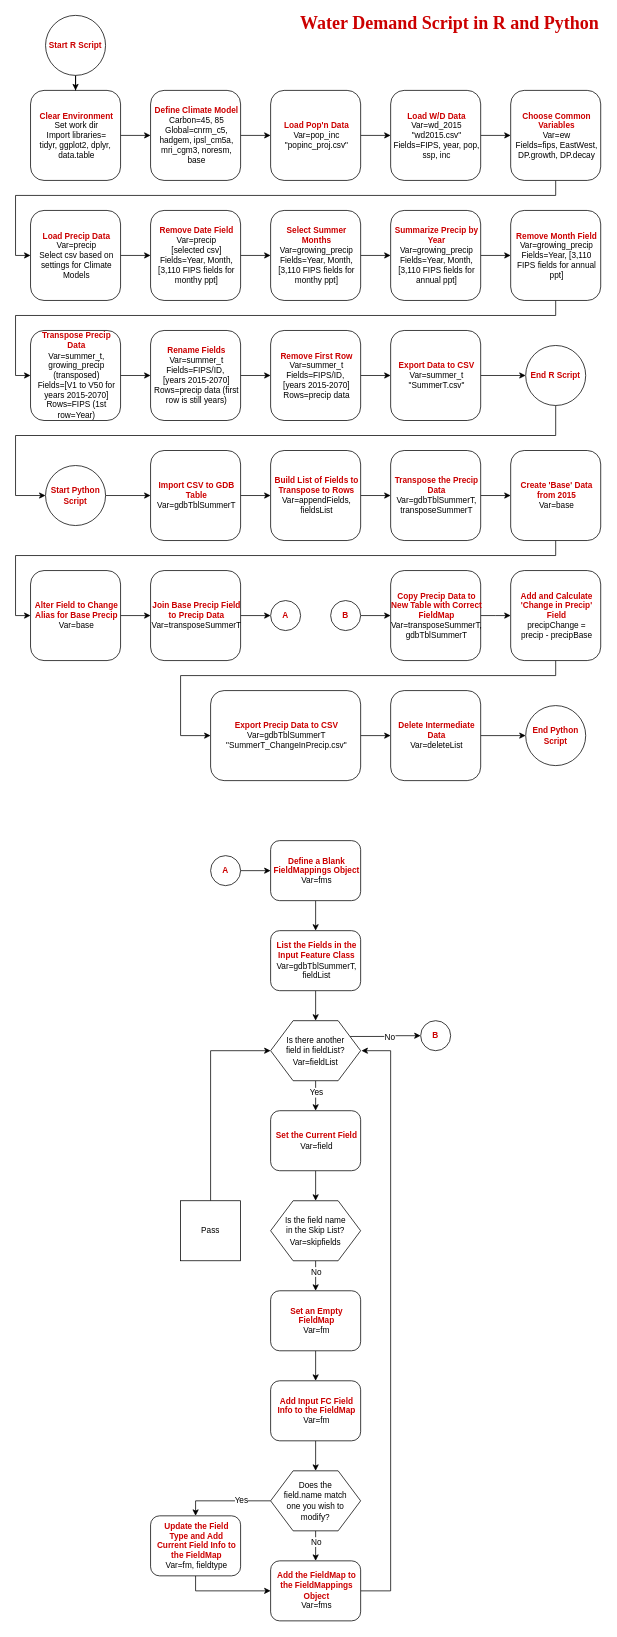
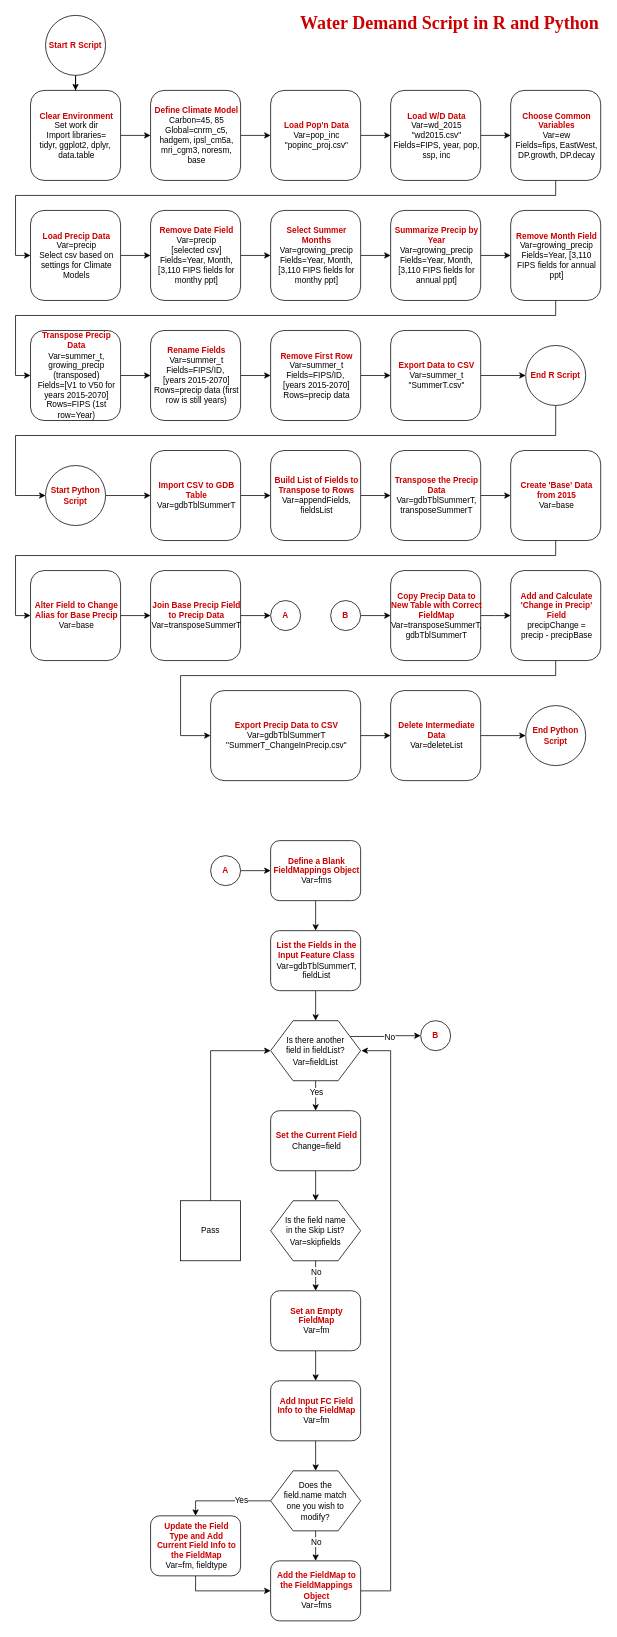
node "Set the Current Field Var=field": label "Set the Current Field Var=field" -> "Set the Current Field Change=field"
